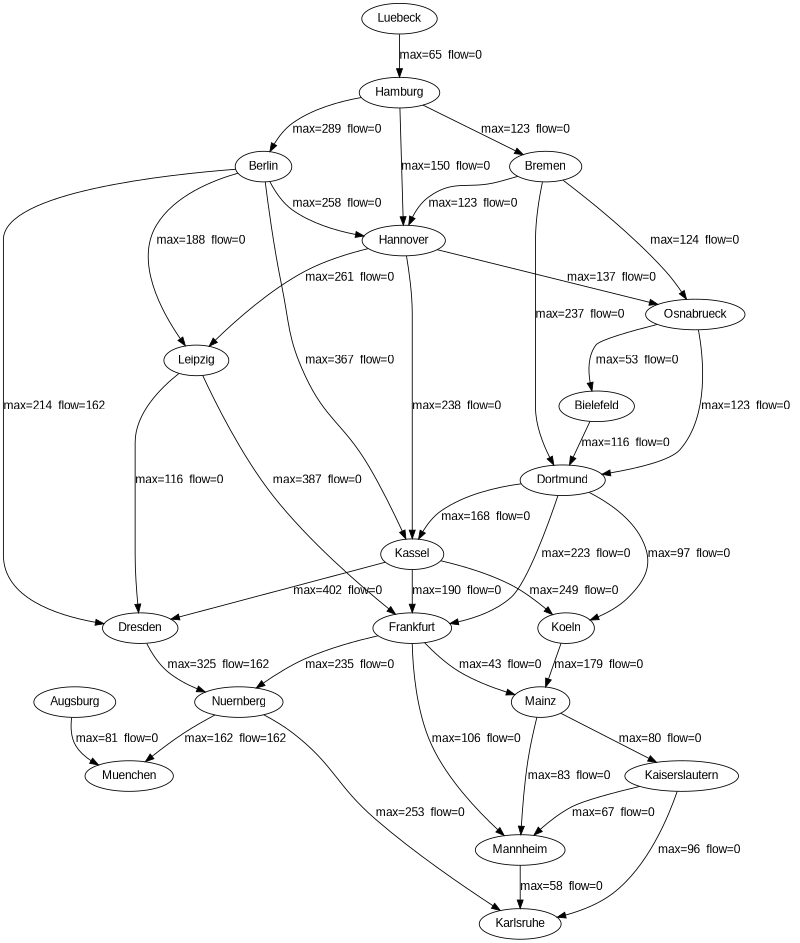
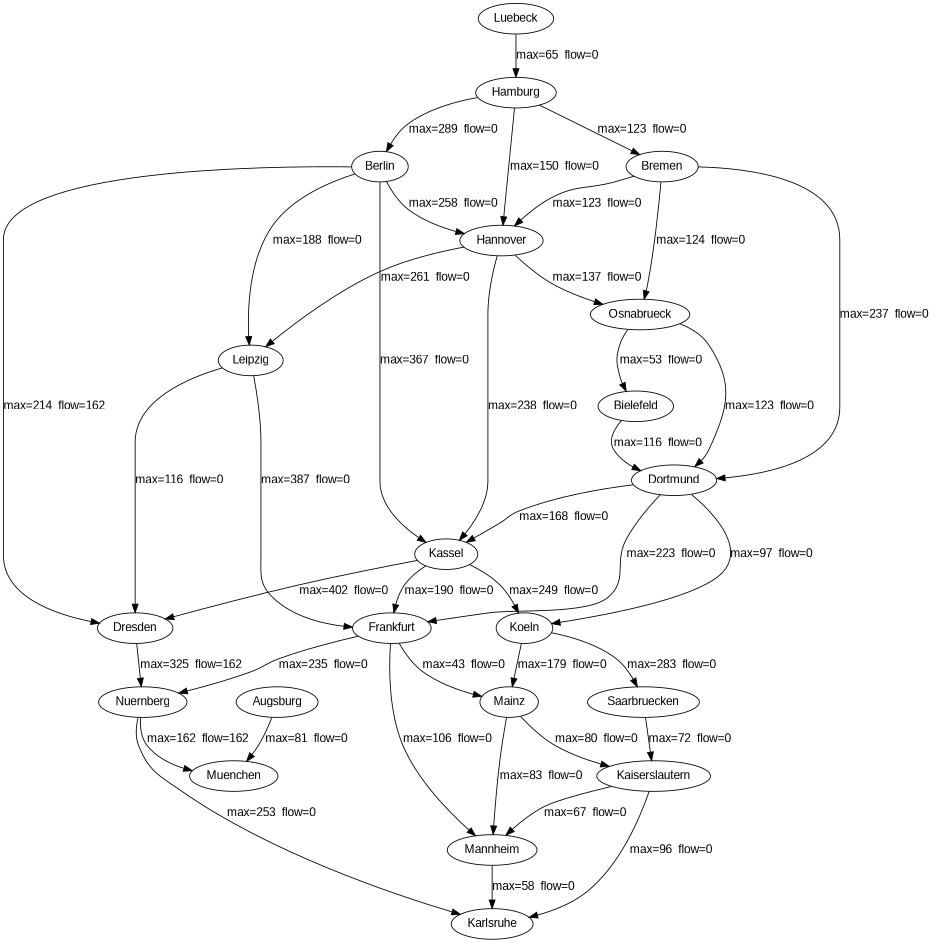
node "Saarbruecken": added
